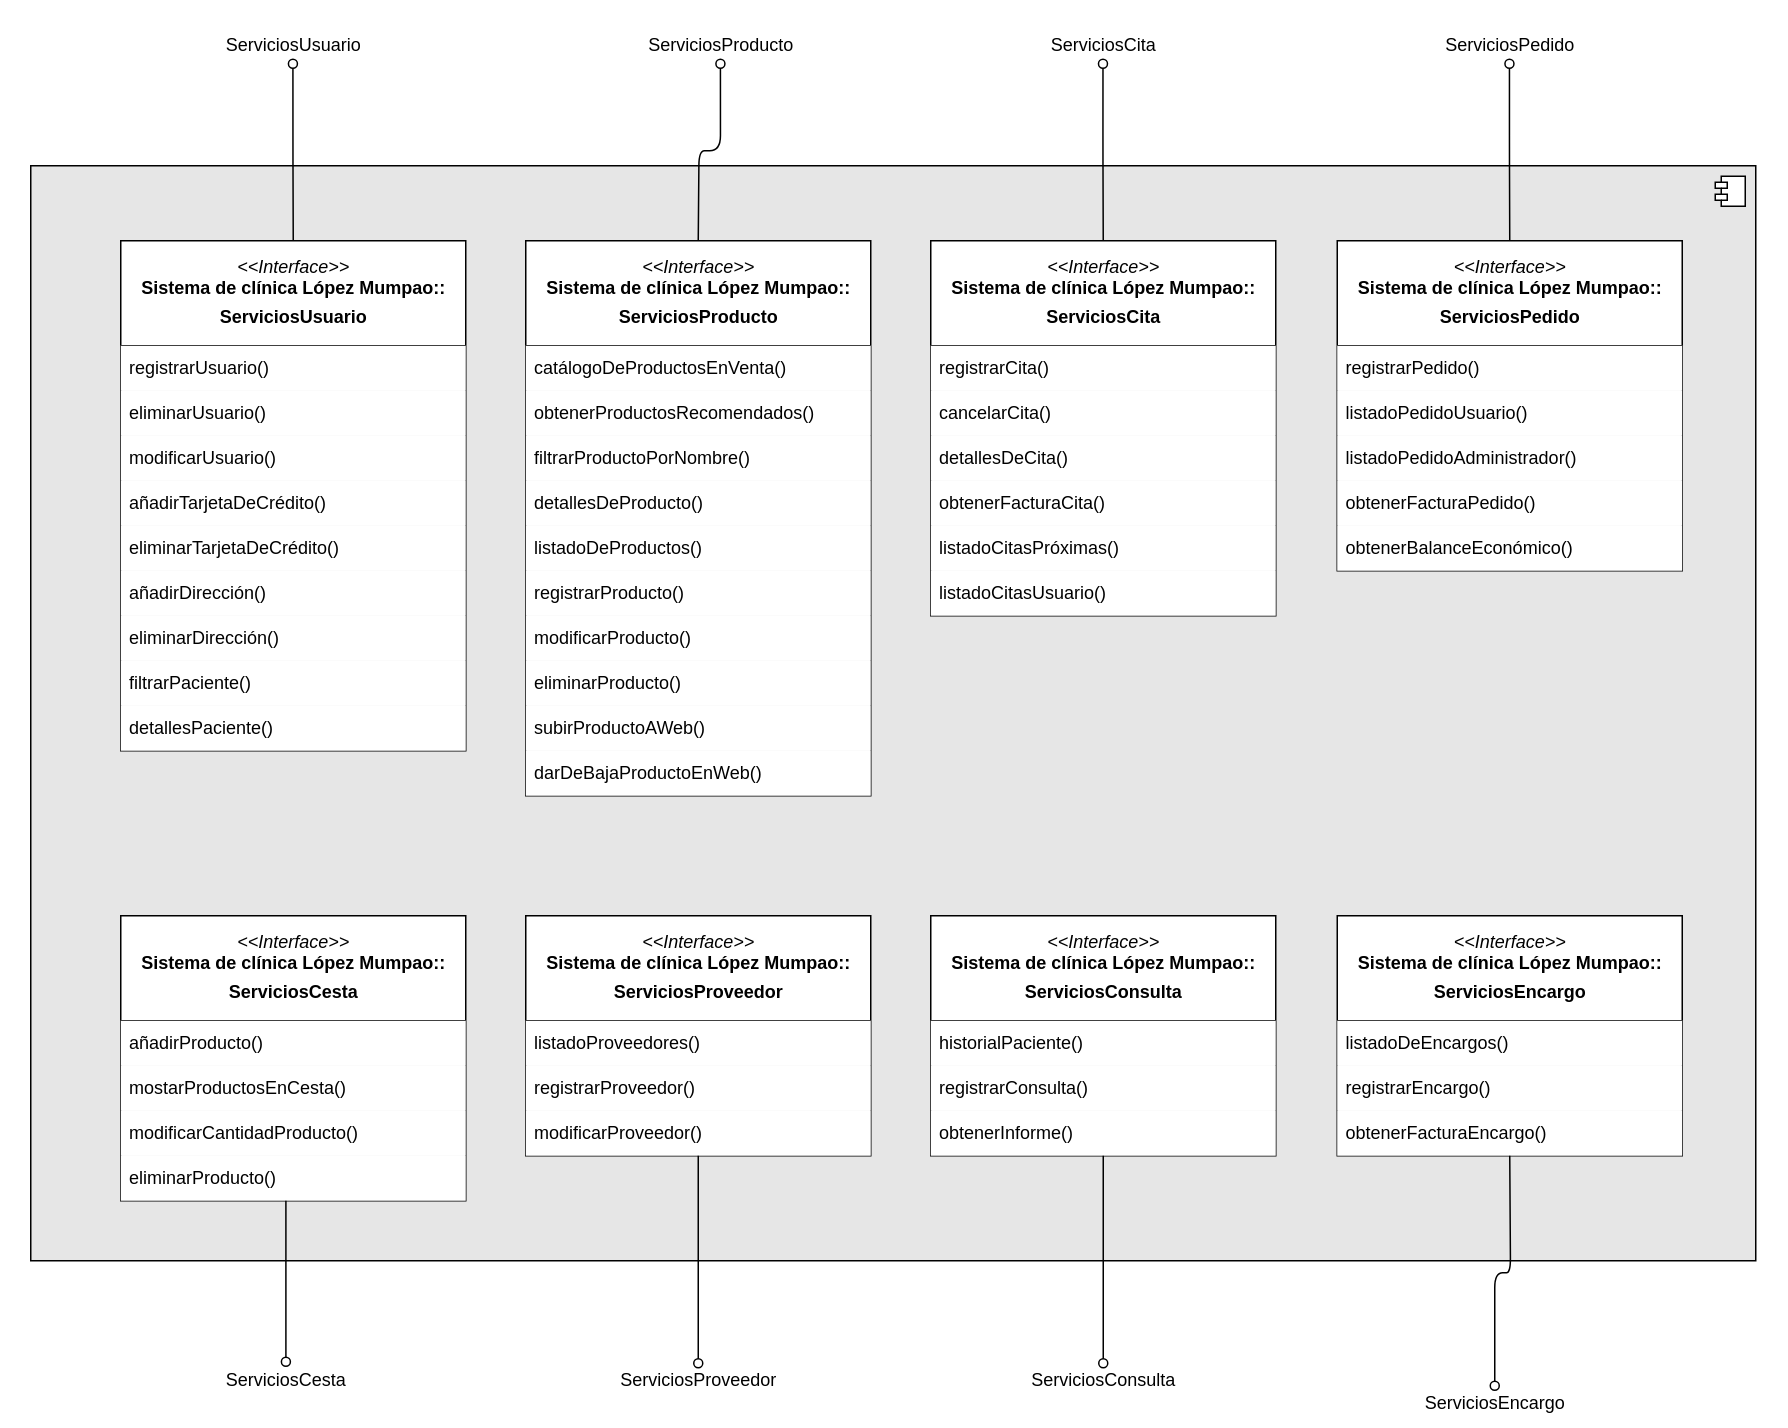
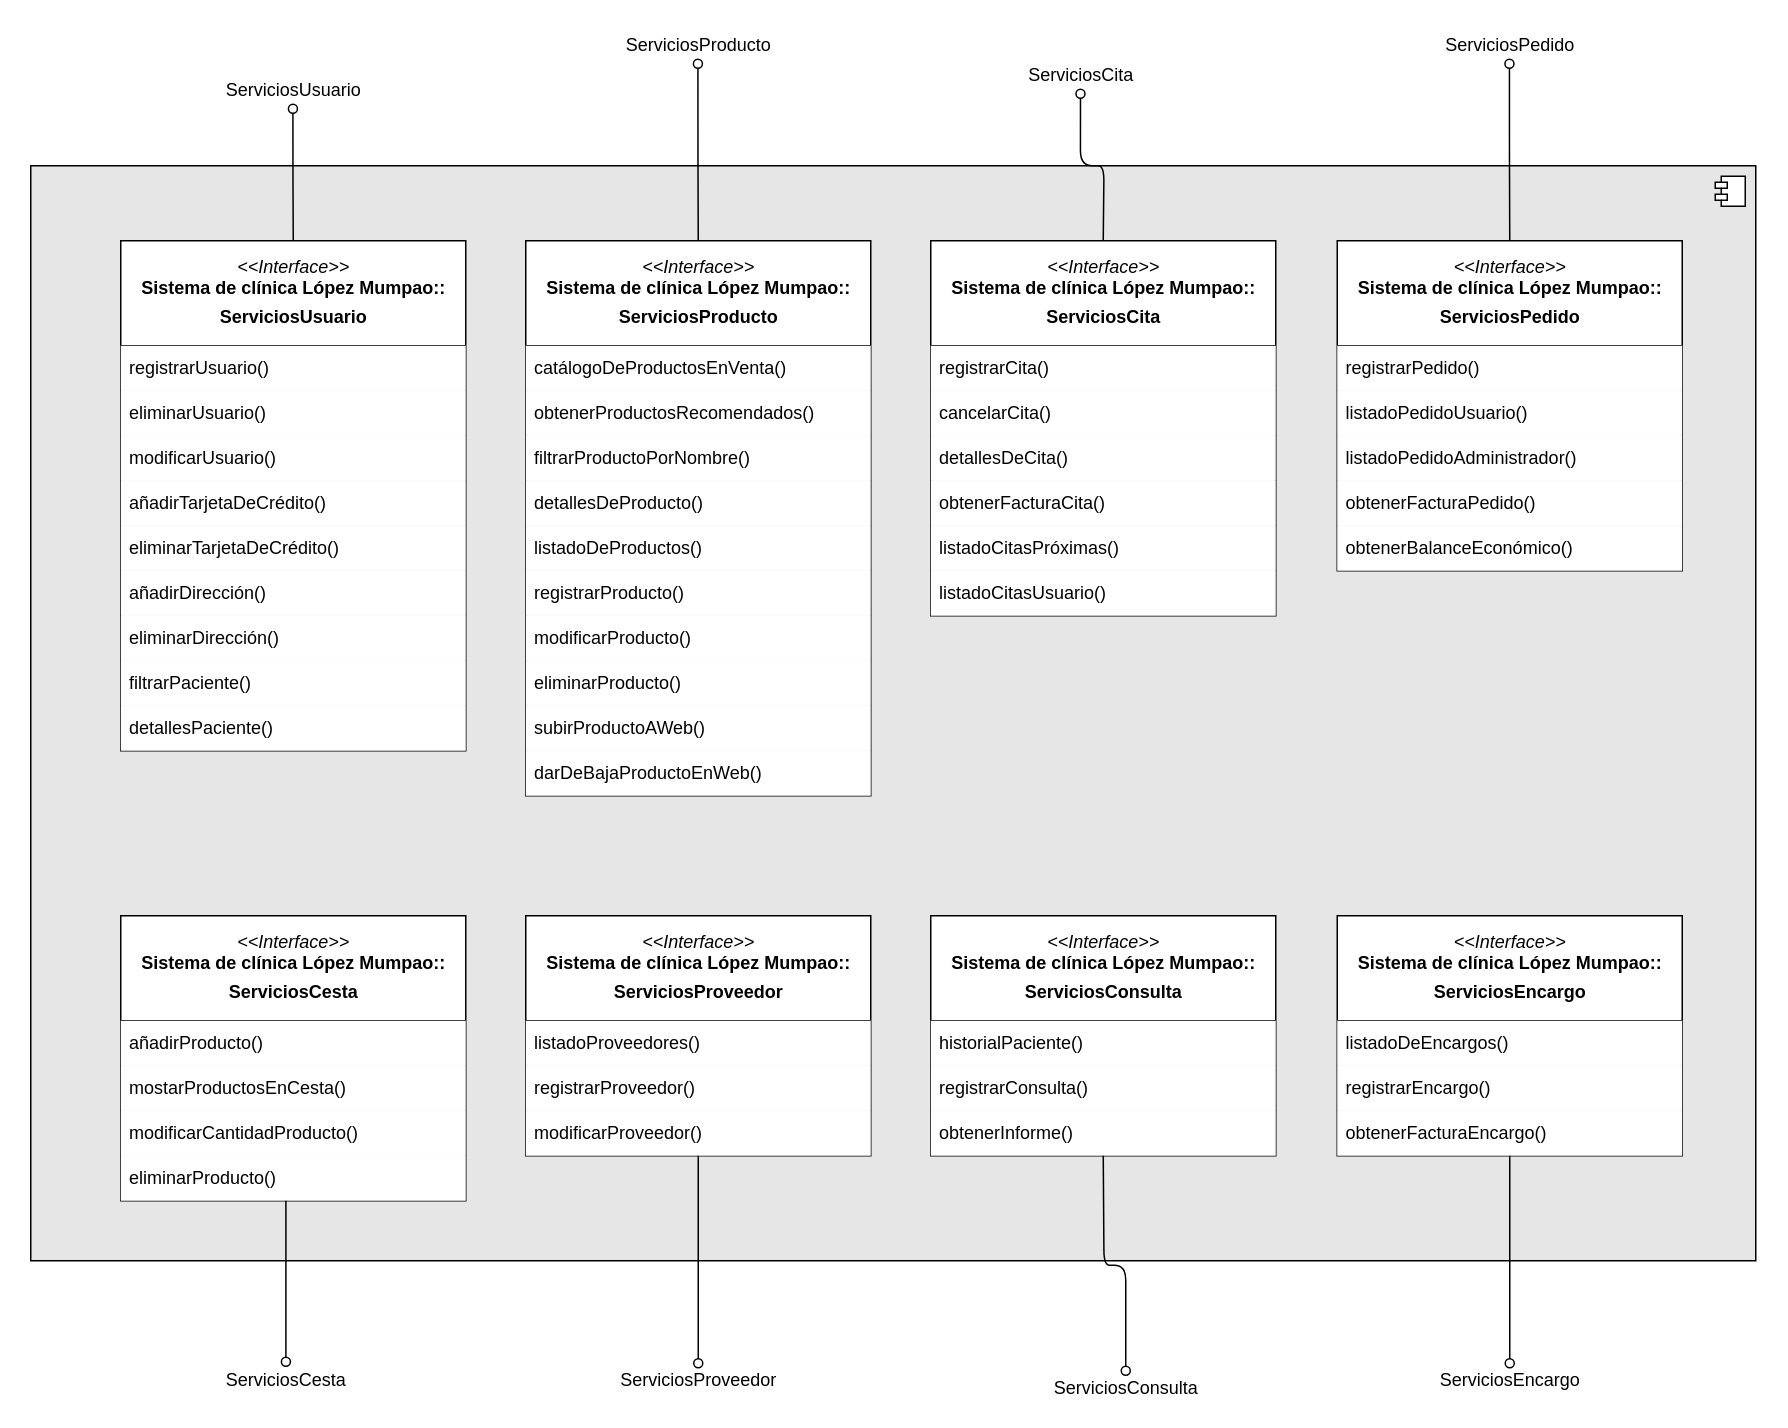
node "ServiciosUsuario": moved (293, 46) -> (293, 91)
node "ServiciosProducto": moved (721, 46) -> (698, 46)
node "ServiciosCita": moved (1103, 46) -> (1081, 76)
node "ServiciosConsulta": moved (1103, 1381) -> (1126, 1388)
node "ServiciosEncargo": moved (1495, 1403) -> (1510, 1381)
